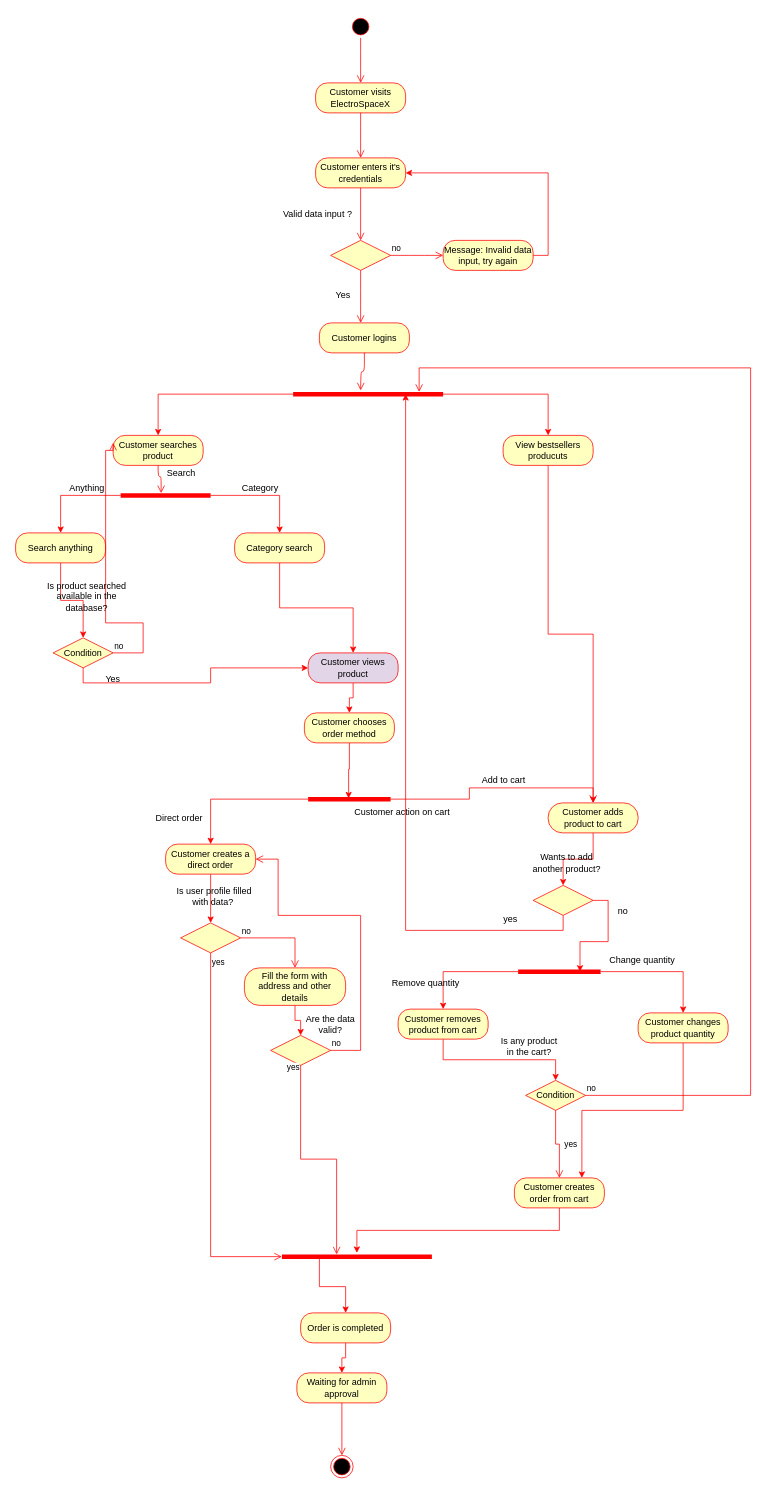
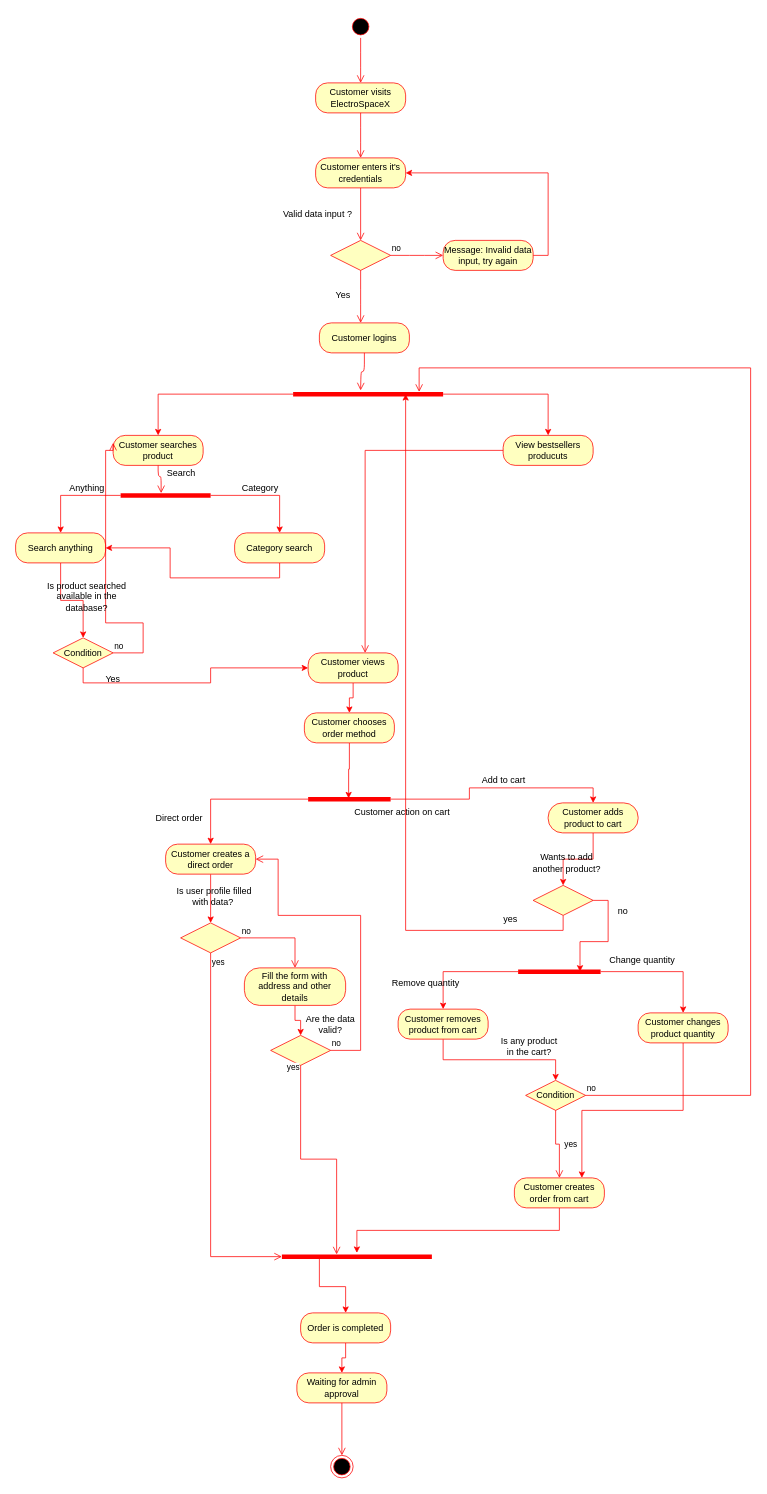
edge "Category search" -> "Customer views product": now "Category search" -> "Search anything"
edge "View bestsellers producuts" -> "Customer adds product to cart": now "View bestsellers producuts" -> "Customer views product"
node "Customer views product": fillcolor #e1d5e7 -> #ffffc0
